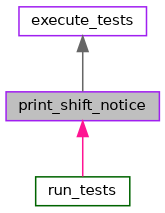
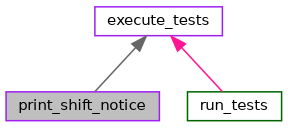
edge "run_tests" -> "print_shift_notice": now "run_tests" -> "execute_tests"
